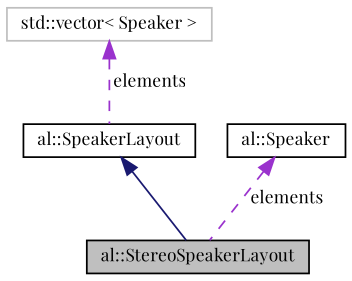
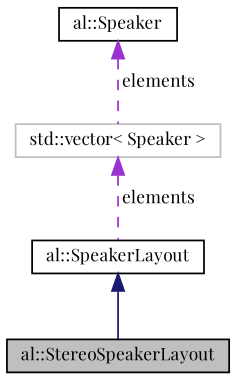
edge "al::StereoSpeakerLayout" -> "al::Speaker": now "std::vector< Speaker >" -> "al::Speaker"
